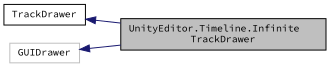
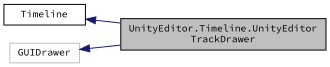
node "TrackDrawer": label "TrackDrawer" -> "Timeline"
node "UnityEditor.Timeline.Infinite TrackDrawer": label "UnityEditor.Timeline.Infinite TrackDrawer" -> "UnityEditor.Timeline.UnityEditor TrackDrawer"
